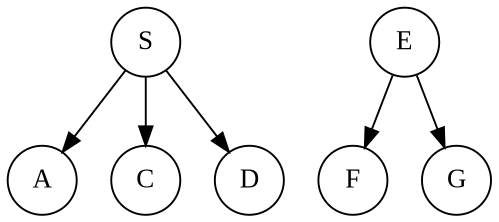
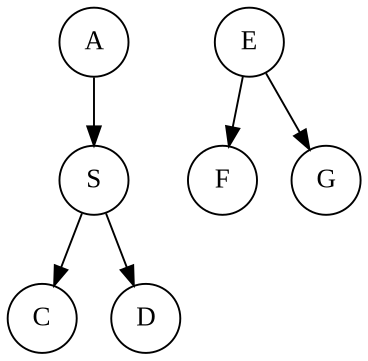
edge "S" -> "A": reversed
